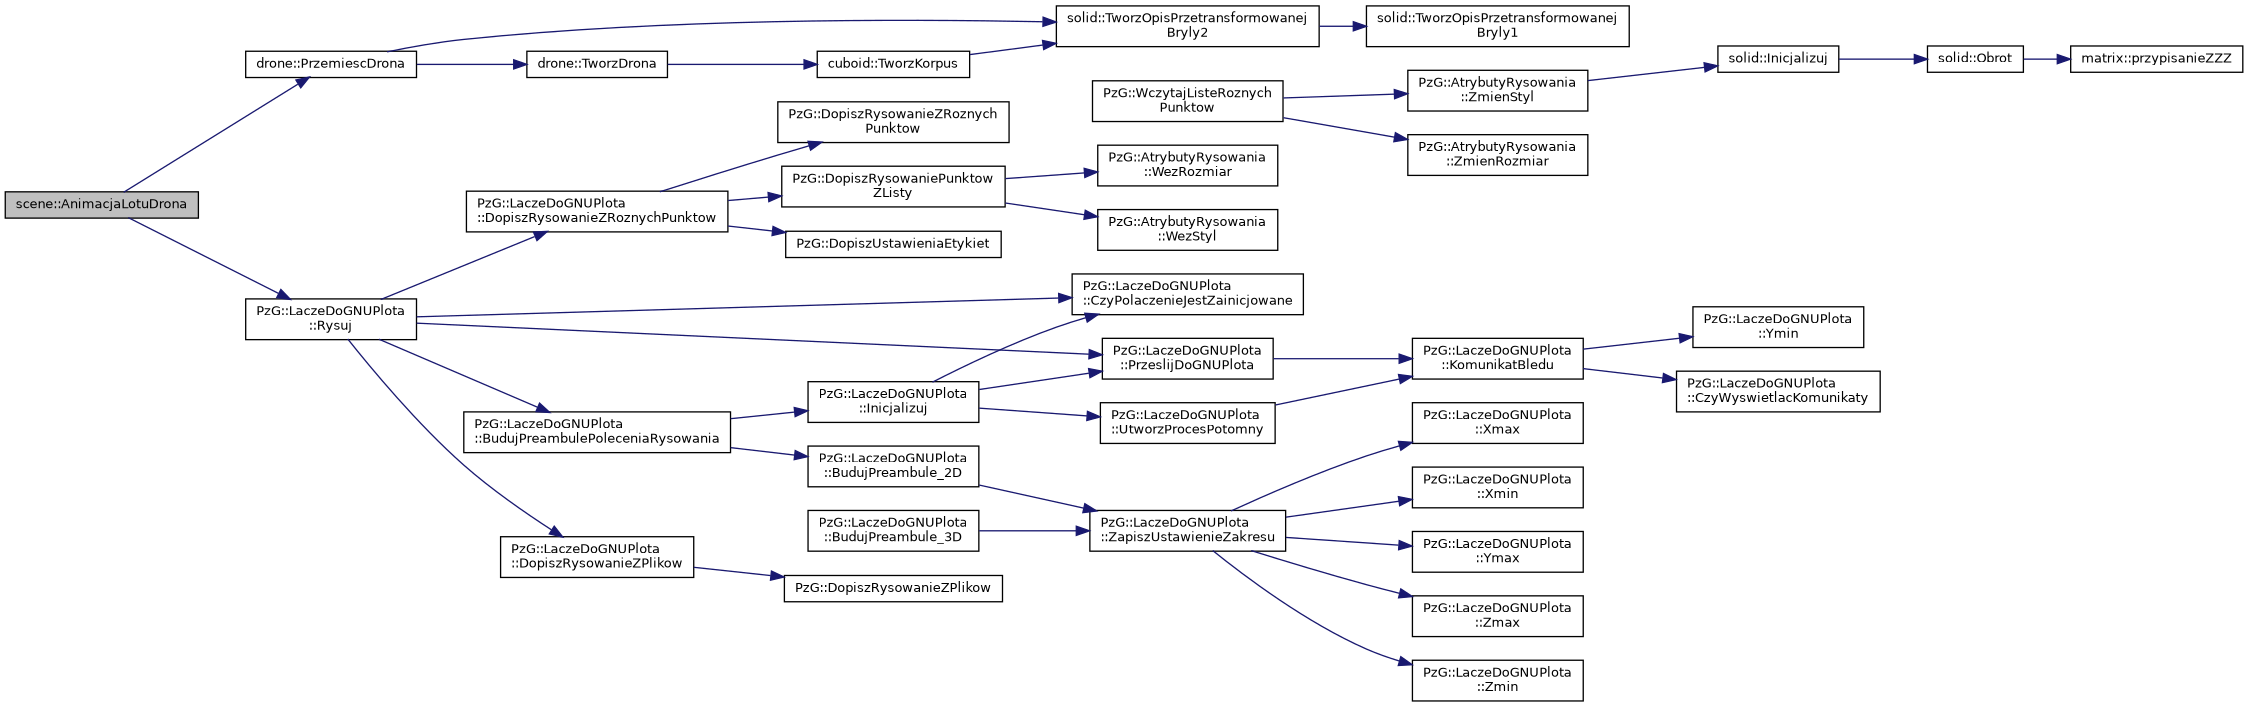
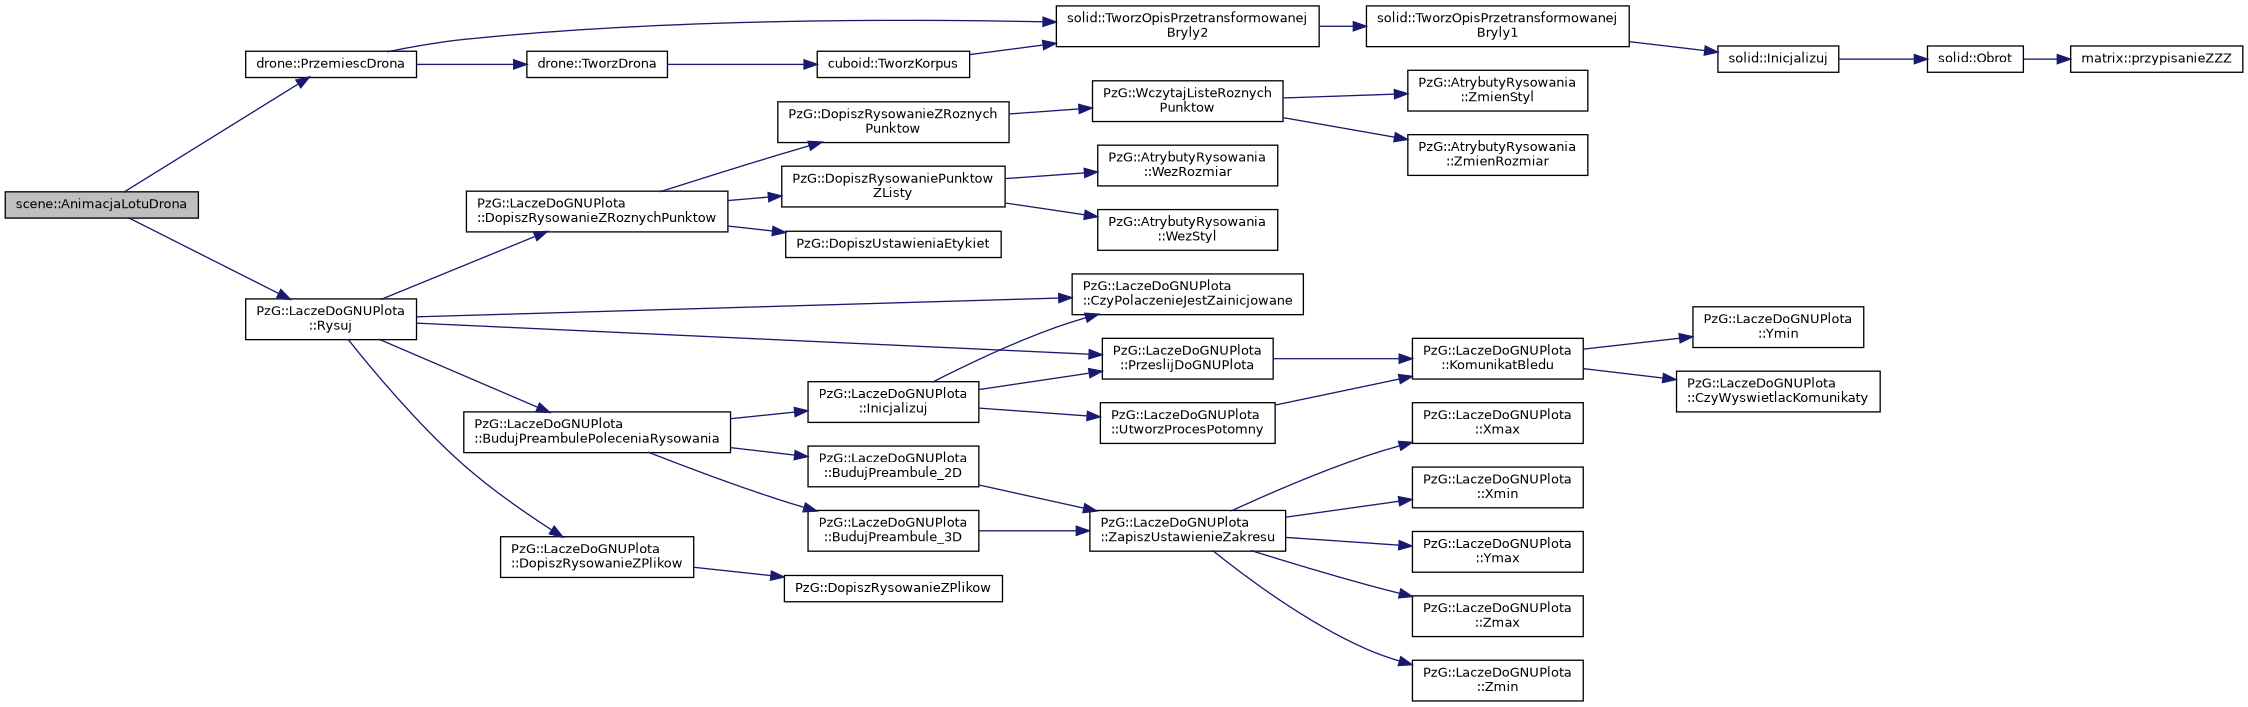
edge "PzG::AtrybutyRysowania ::ZmienStyl" -> "solid::Inicjalizuj": now "solid::TworzOpisPrzetransformowanej Bryly1" -> "solid::Inicjalizuj"
edge "PzG::DopiszRysowanieZRoznych Punktow" -> "PzG::WczytajListeRoznych Punktow": added
edge "PzG::LaczeDoGNUPlota ::BudujPreambulePoleceniaRysowania" -> "PzG::LaczeDoGNUPlota ::BudujPreambule_3D": added
